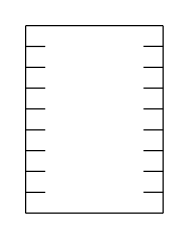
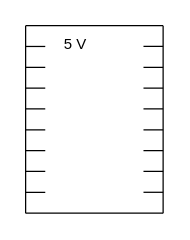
node "5 V": added
